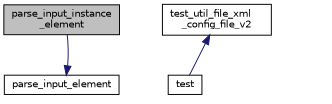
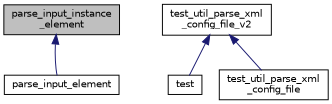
node "test_util_file_xml _config_file_v2": label "test_util_file_xml _config_file_v2" -> "test_util_parse_xml _config_file_v2"
edge "parse_input_instance _element" -> "parse_input_element": reversed
node "test_util_parse_xml _config_file": added
